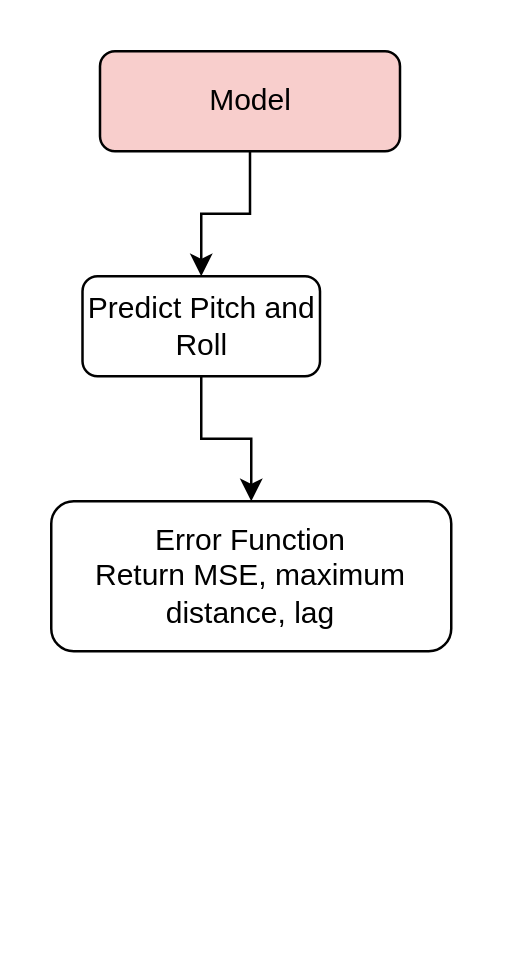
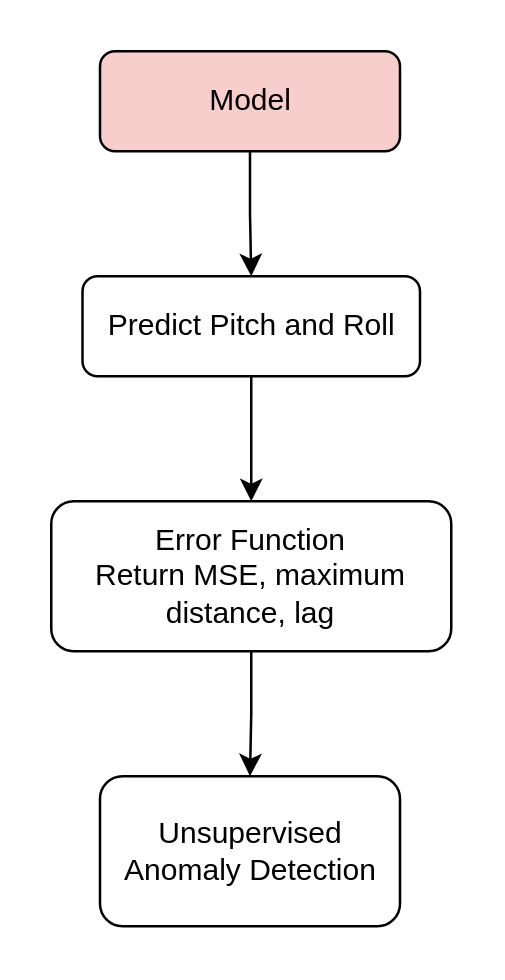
node "Predict Pitch and Roll": size 238x100 -> 338x100
edge "Error Function Return MSE, maximum distance, lag" -> "Unsupervised Anomaly Detection": added
node "Unsupervised Anomaly Detection": added
